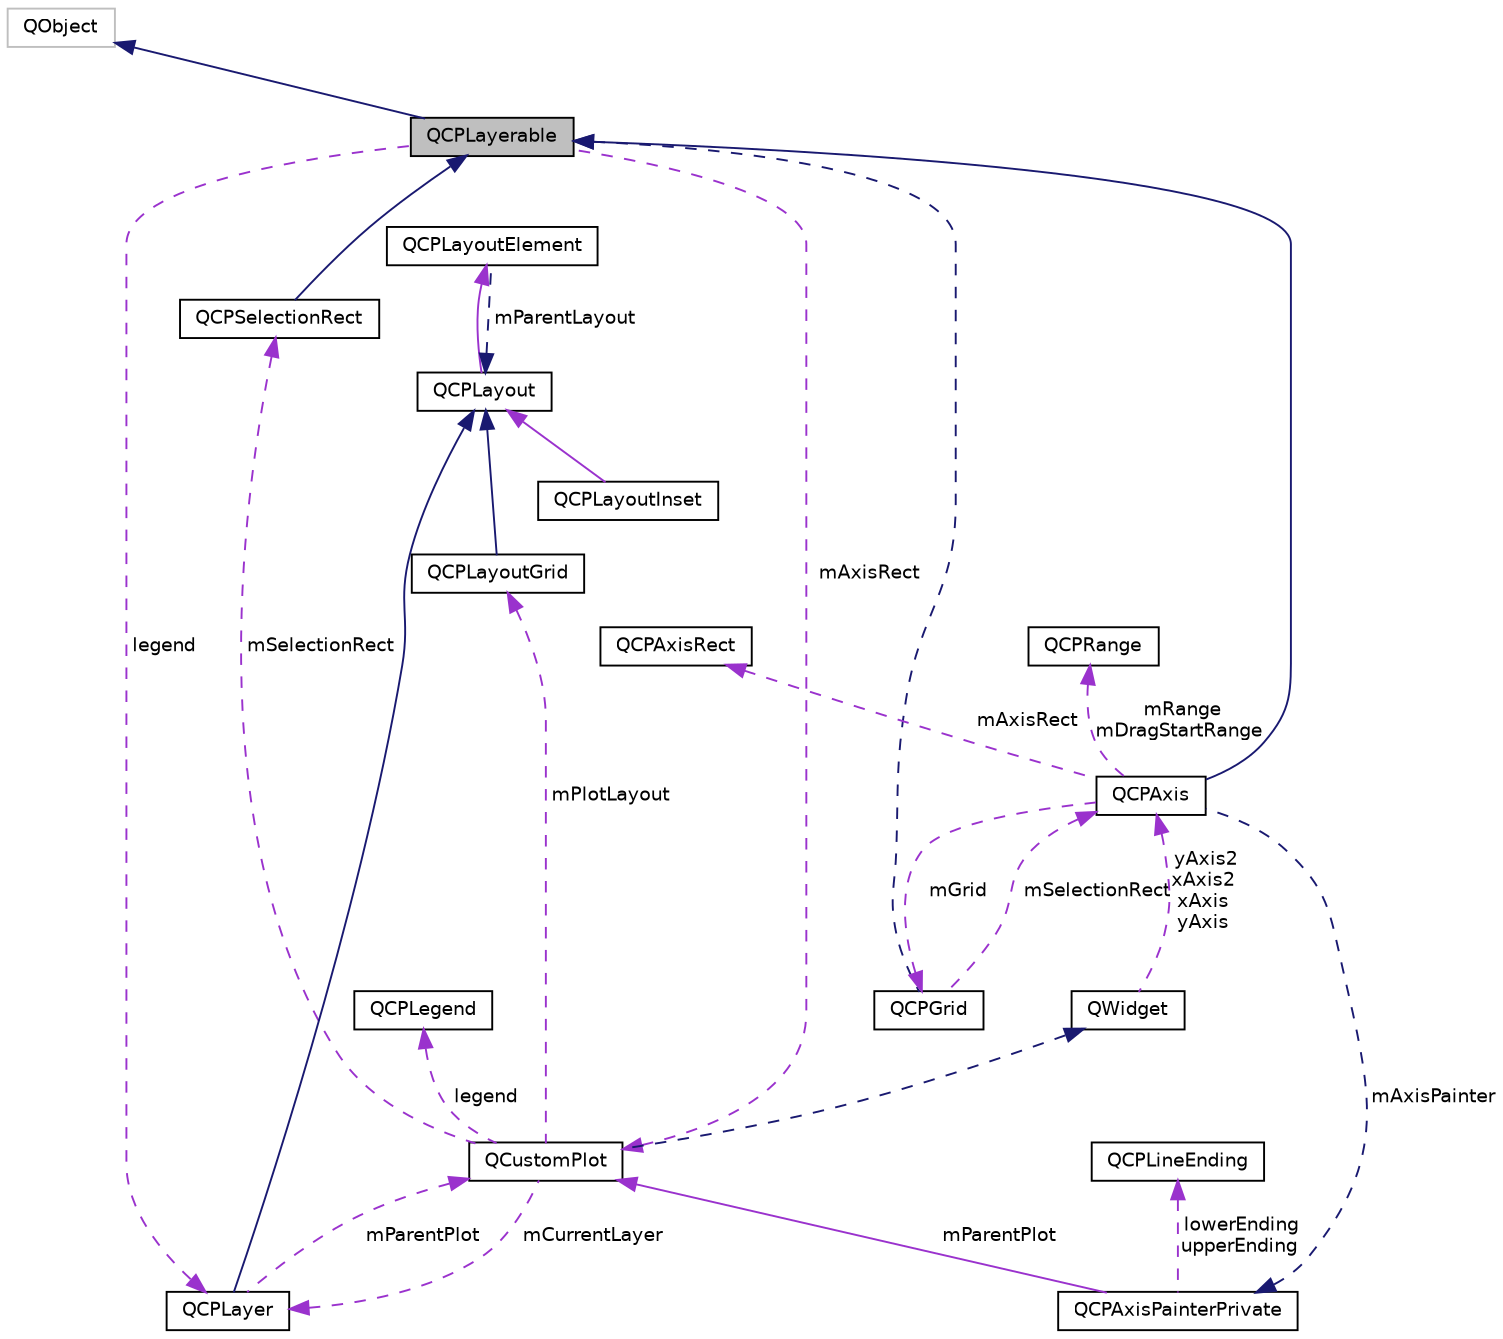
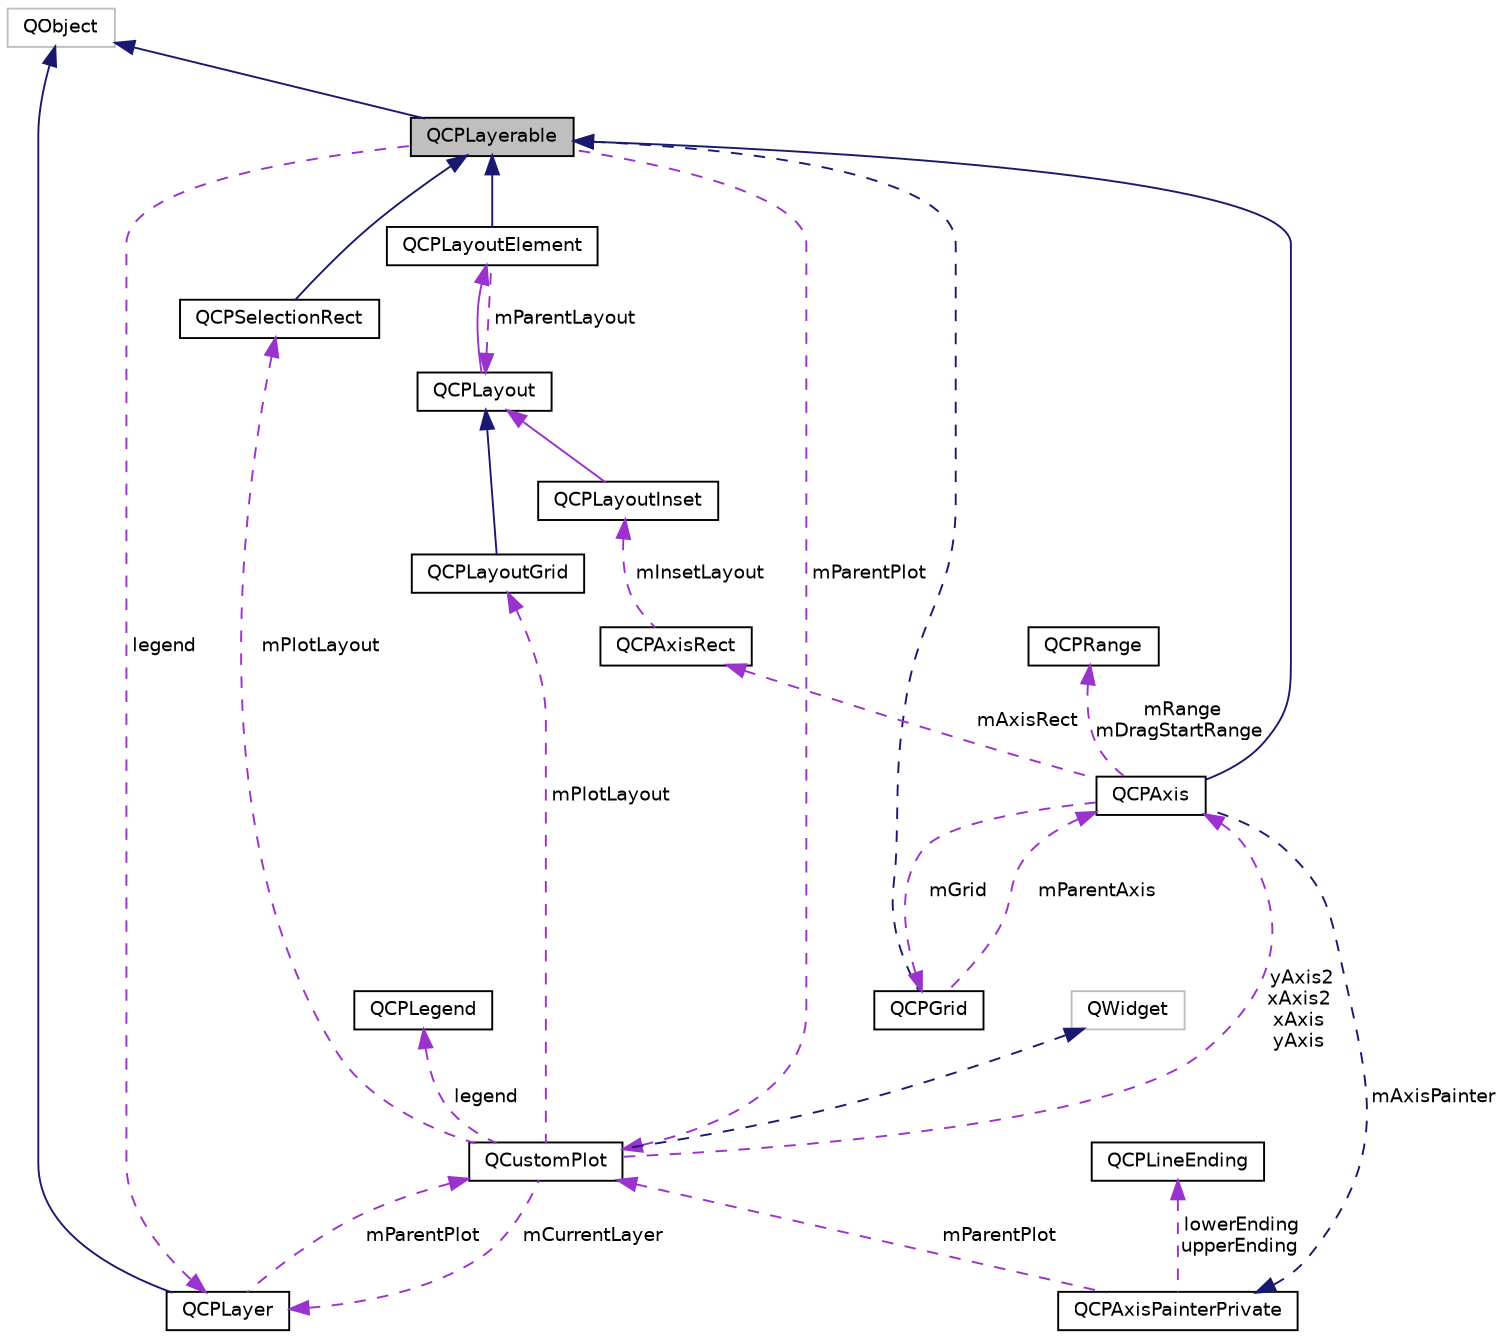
edge "QCPLayoutElement" -> "QCPLayerable": added
edge "QCPLayoutElement" -> "QCPLayout": color midnightblue -> darkorchid3
edge "QCPLayerable" -> "QCustomPlot": label " mAxisRect" -> " mParentPlot"
edge "QCPAxisRect" -> "QCPLayoutInset": added, label "mInsetLayout"
edge "QCustomPlot" -> "QCPSelectionRect": label " mSelectionRect" -> " mPlotLayout"
edge "QCPLayer" -> "QCPLayout": now "QCPLayer" -> "QObject"
edge "QCPGrid" -> "QCPAxis": label " mSelectionRect" -> " mParentAxis"
edge "QWidget" -> "QCPAxis": now "QCustomPlot" -> "QCPAxis"
node "QWidget": color black -> grey75
edge "QCPAxisPainterPrivate" -> "QCustomPlot": style solid -> dashed
